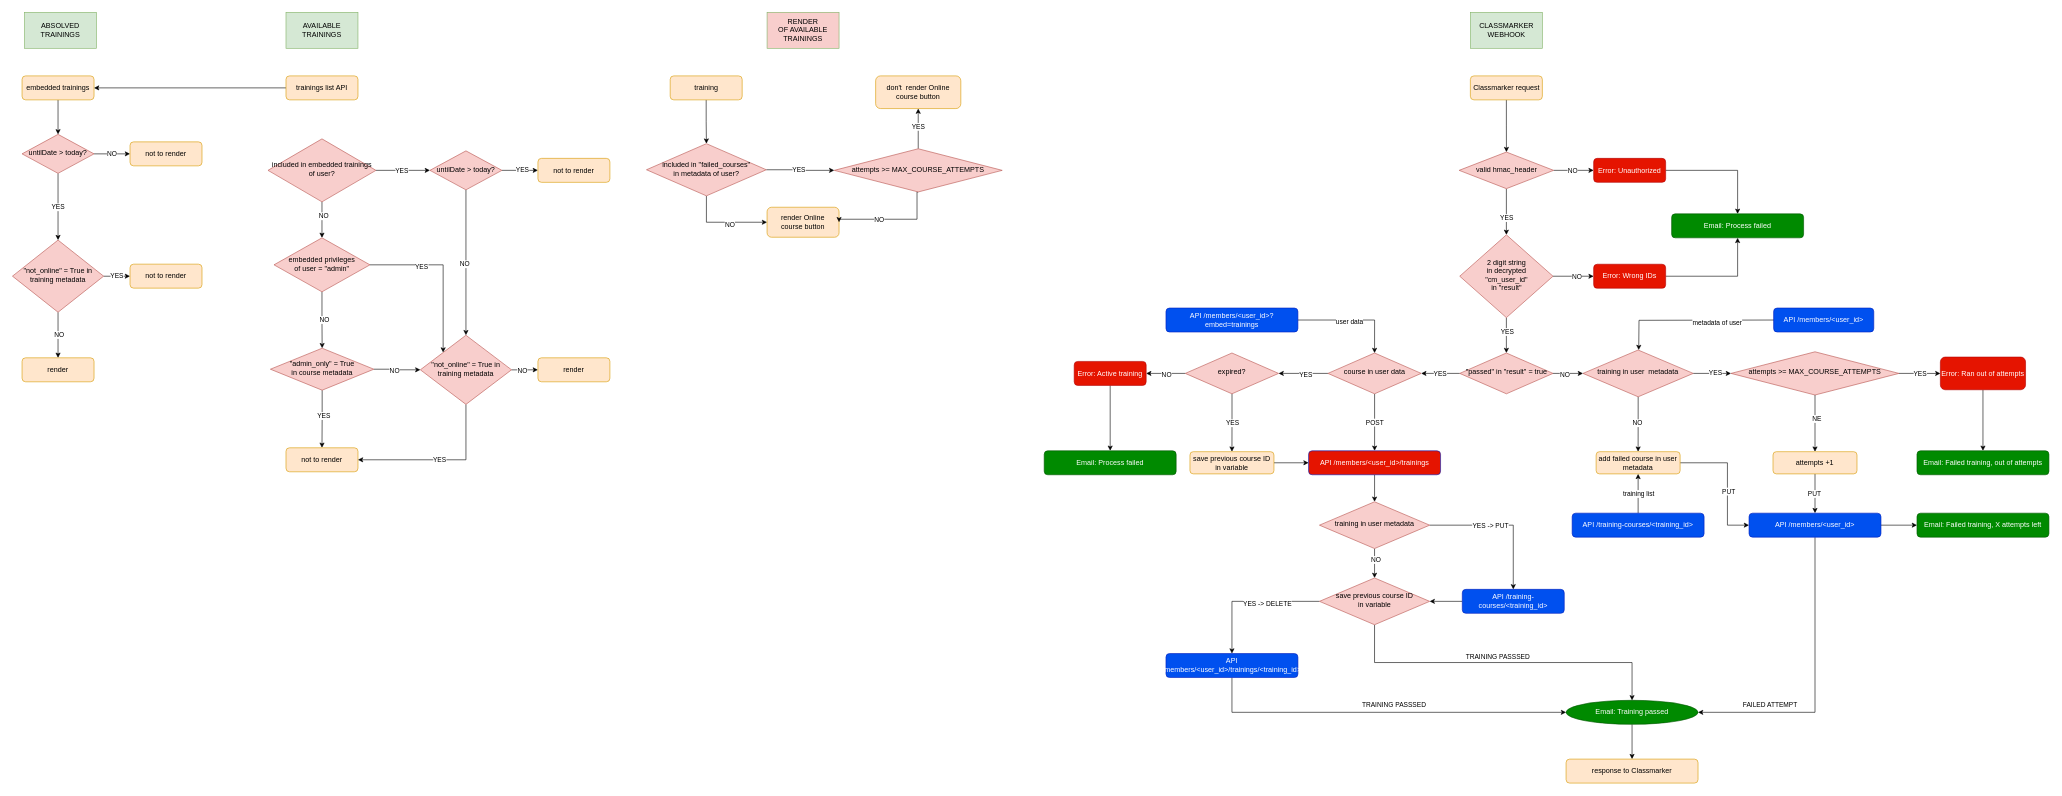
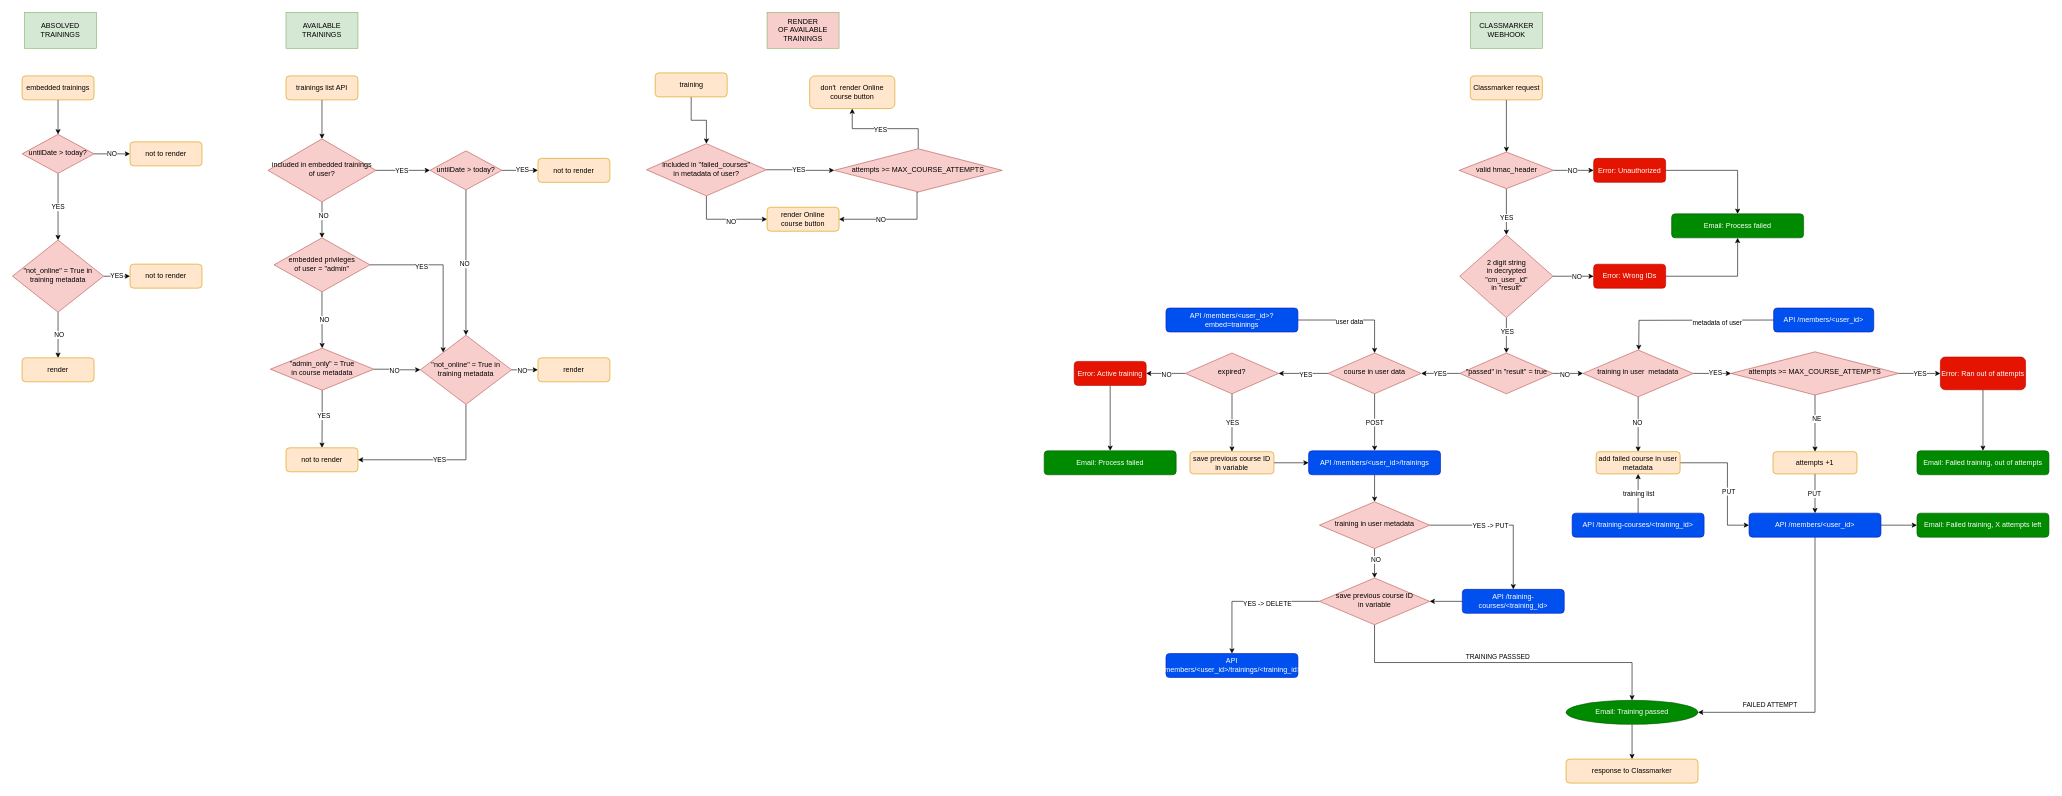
edge "trainings list API" -> "embedded trainings": now "trainings list API" -> "included in embedded trainings of user?"
node "training": moved (706, 88) -> (691, 85)
node "don't render Online course button": moved (918, 92) -> (852, 92)
node "render Online course button": size 72x30 -> 72x24
node "API /members/<user_id>/trainings": fillcolor #e51400 -> #0050ef
edge "API /members/<user_id>/trainings/<training_id>" -> "Email: Training passed": removed, label "TRAINING PASSSED"
